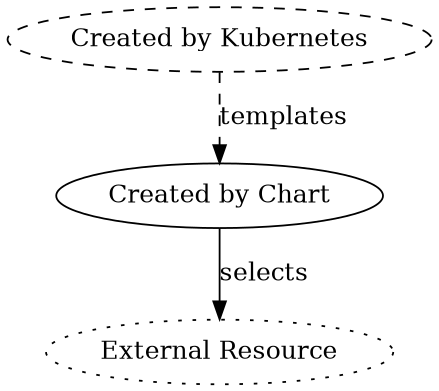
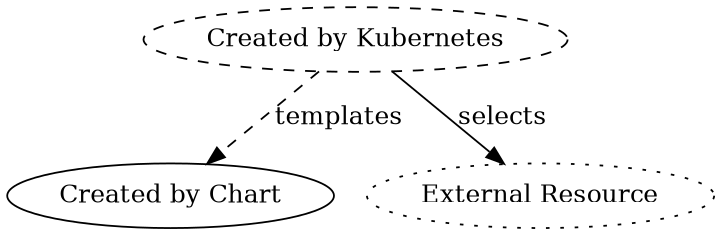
edge "Created by Chart" -> "External Resource": now "Created by Kubernetes" -> "External Resource"
